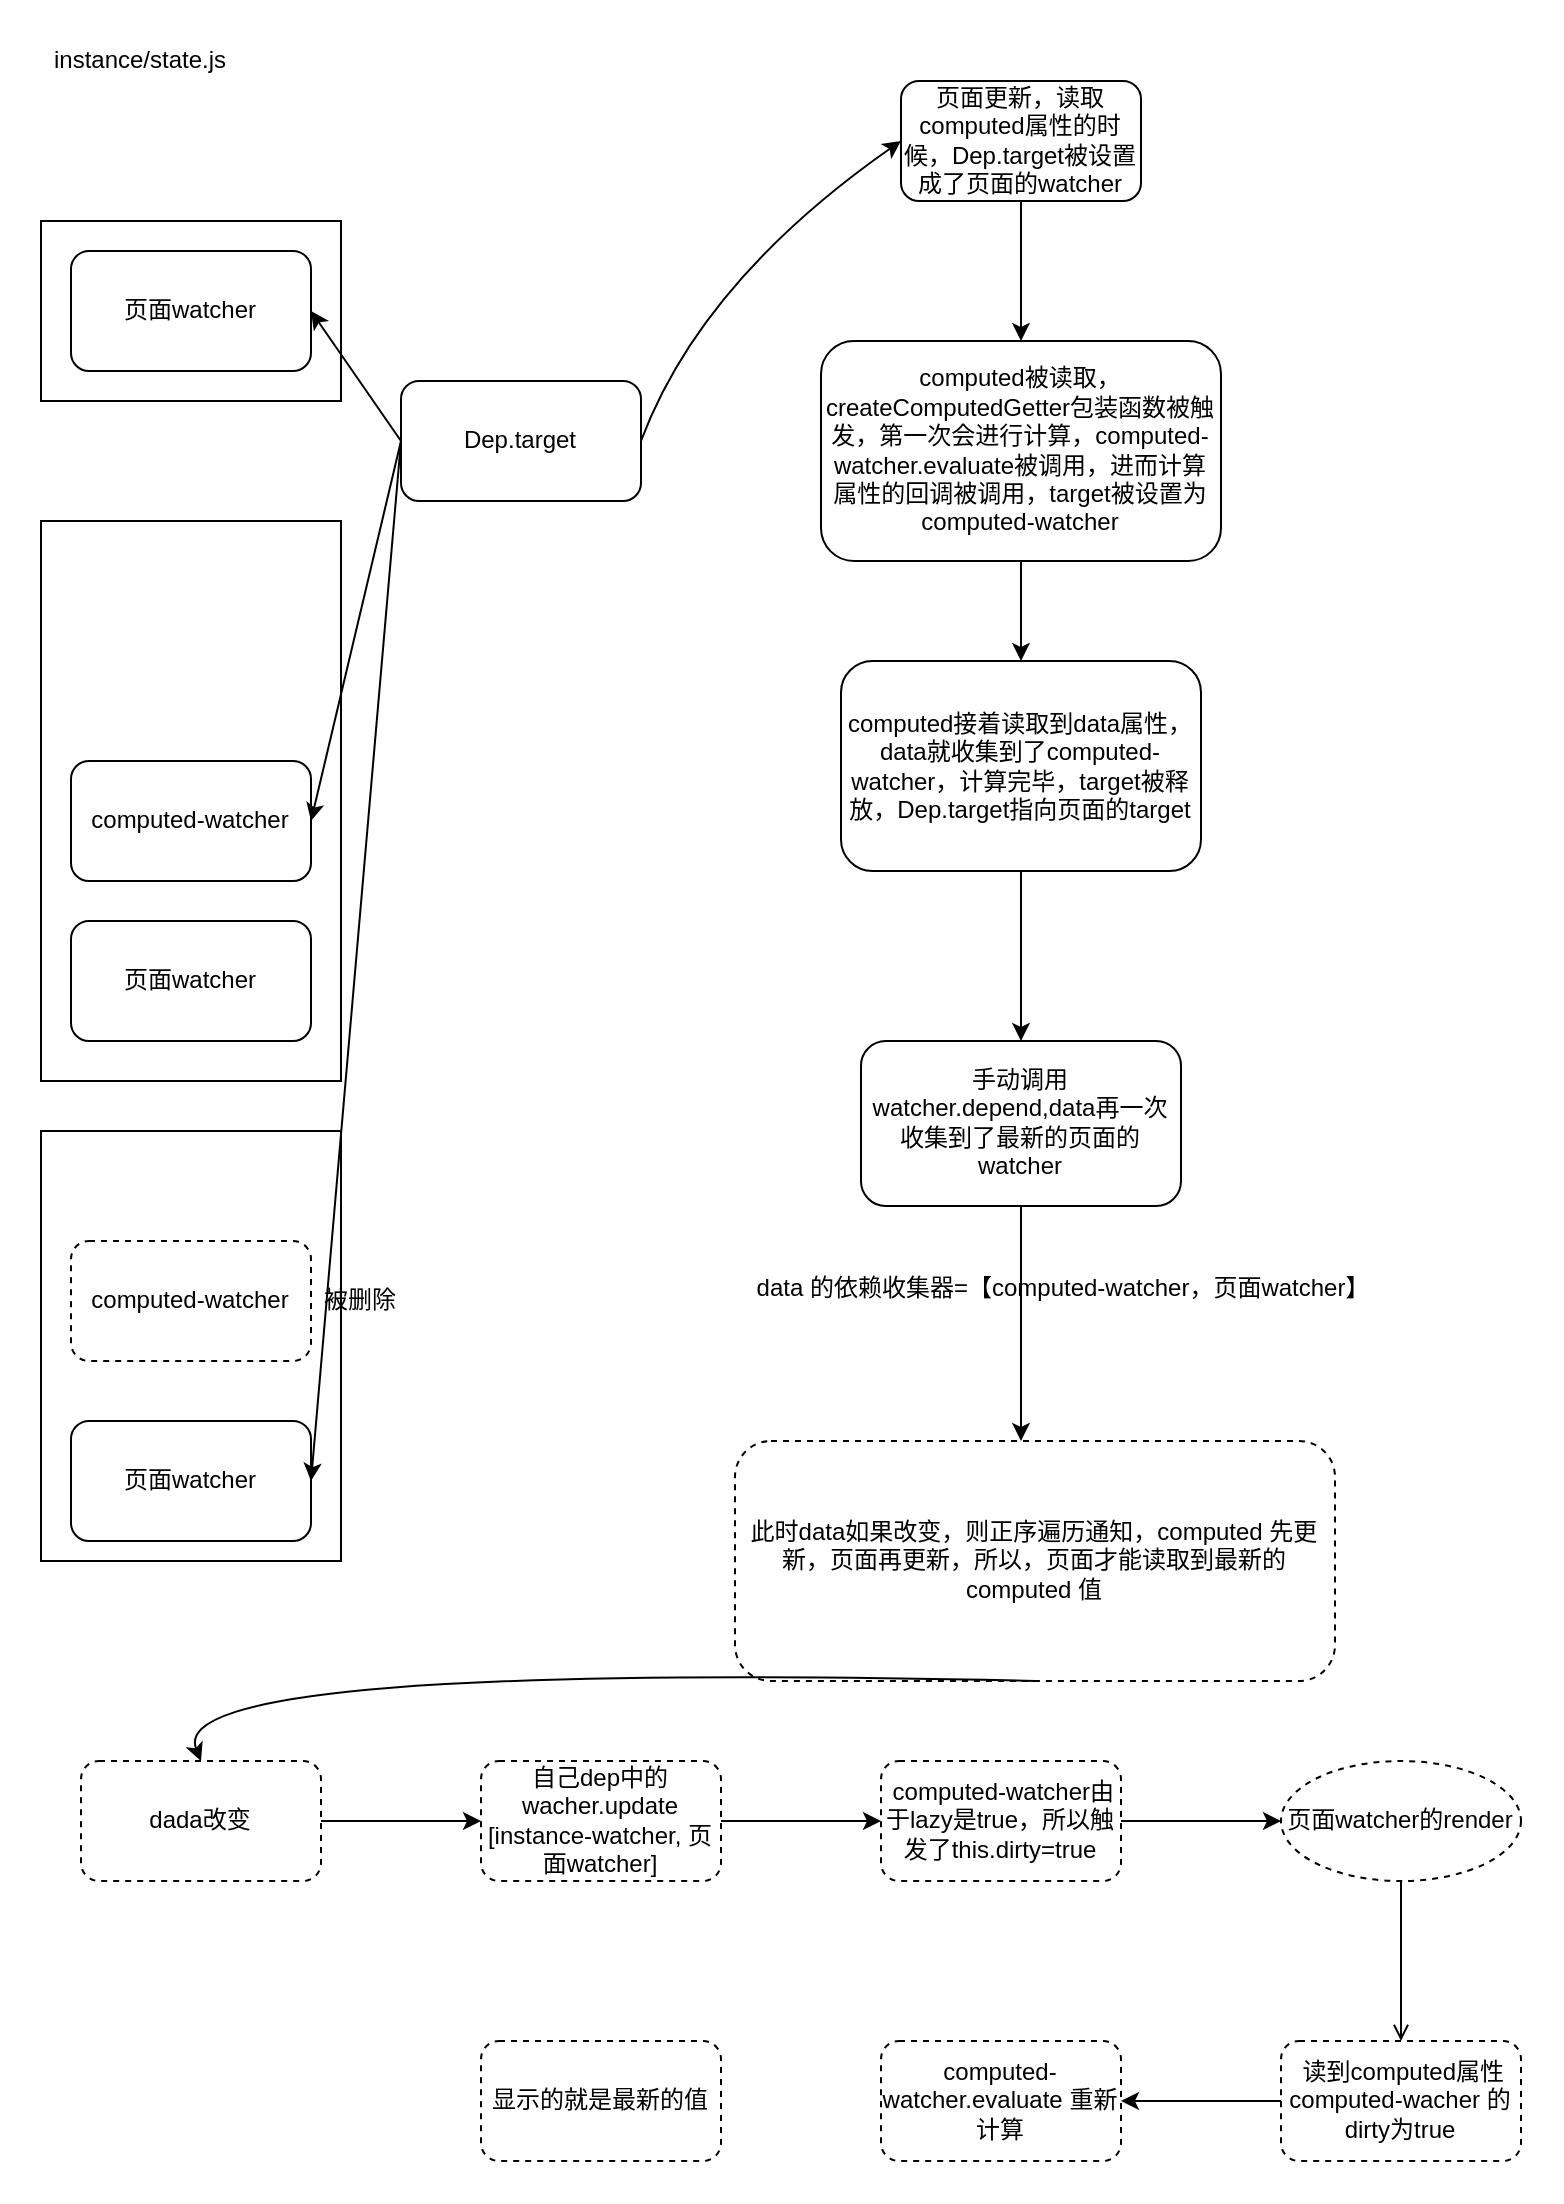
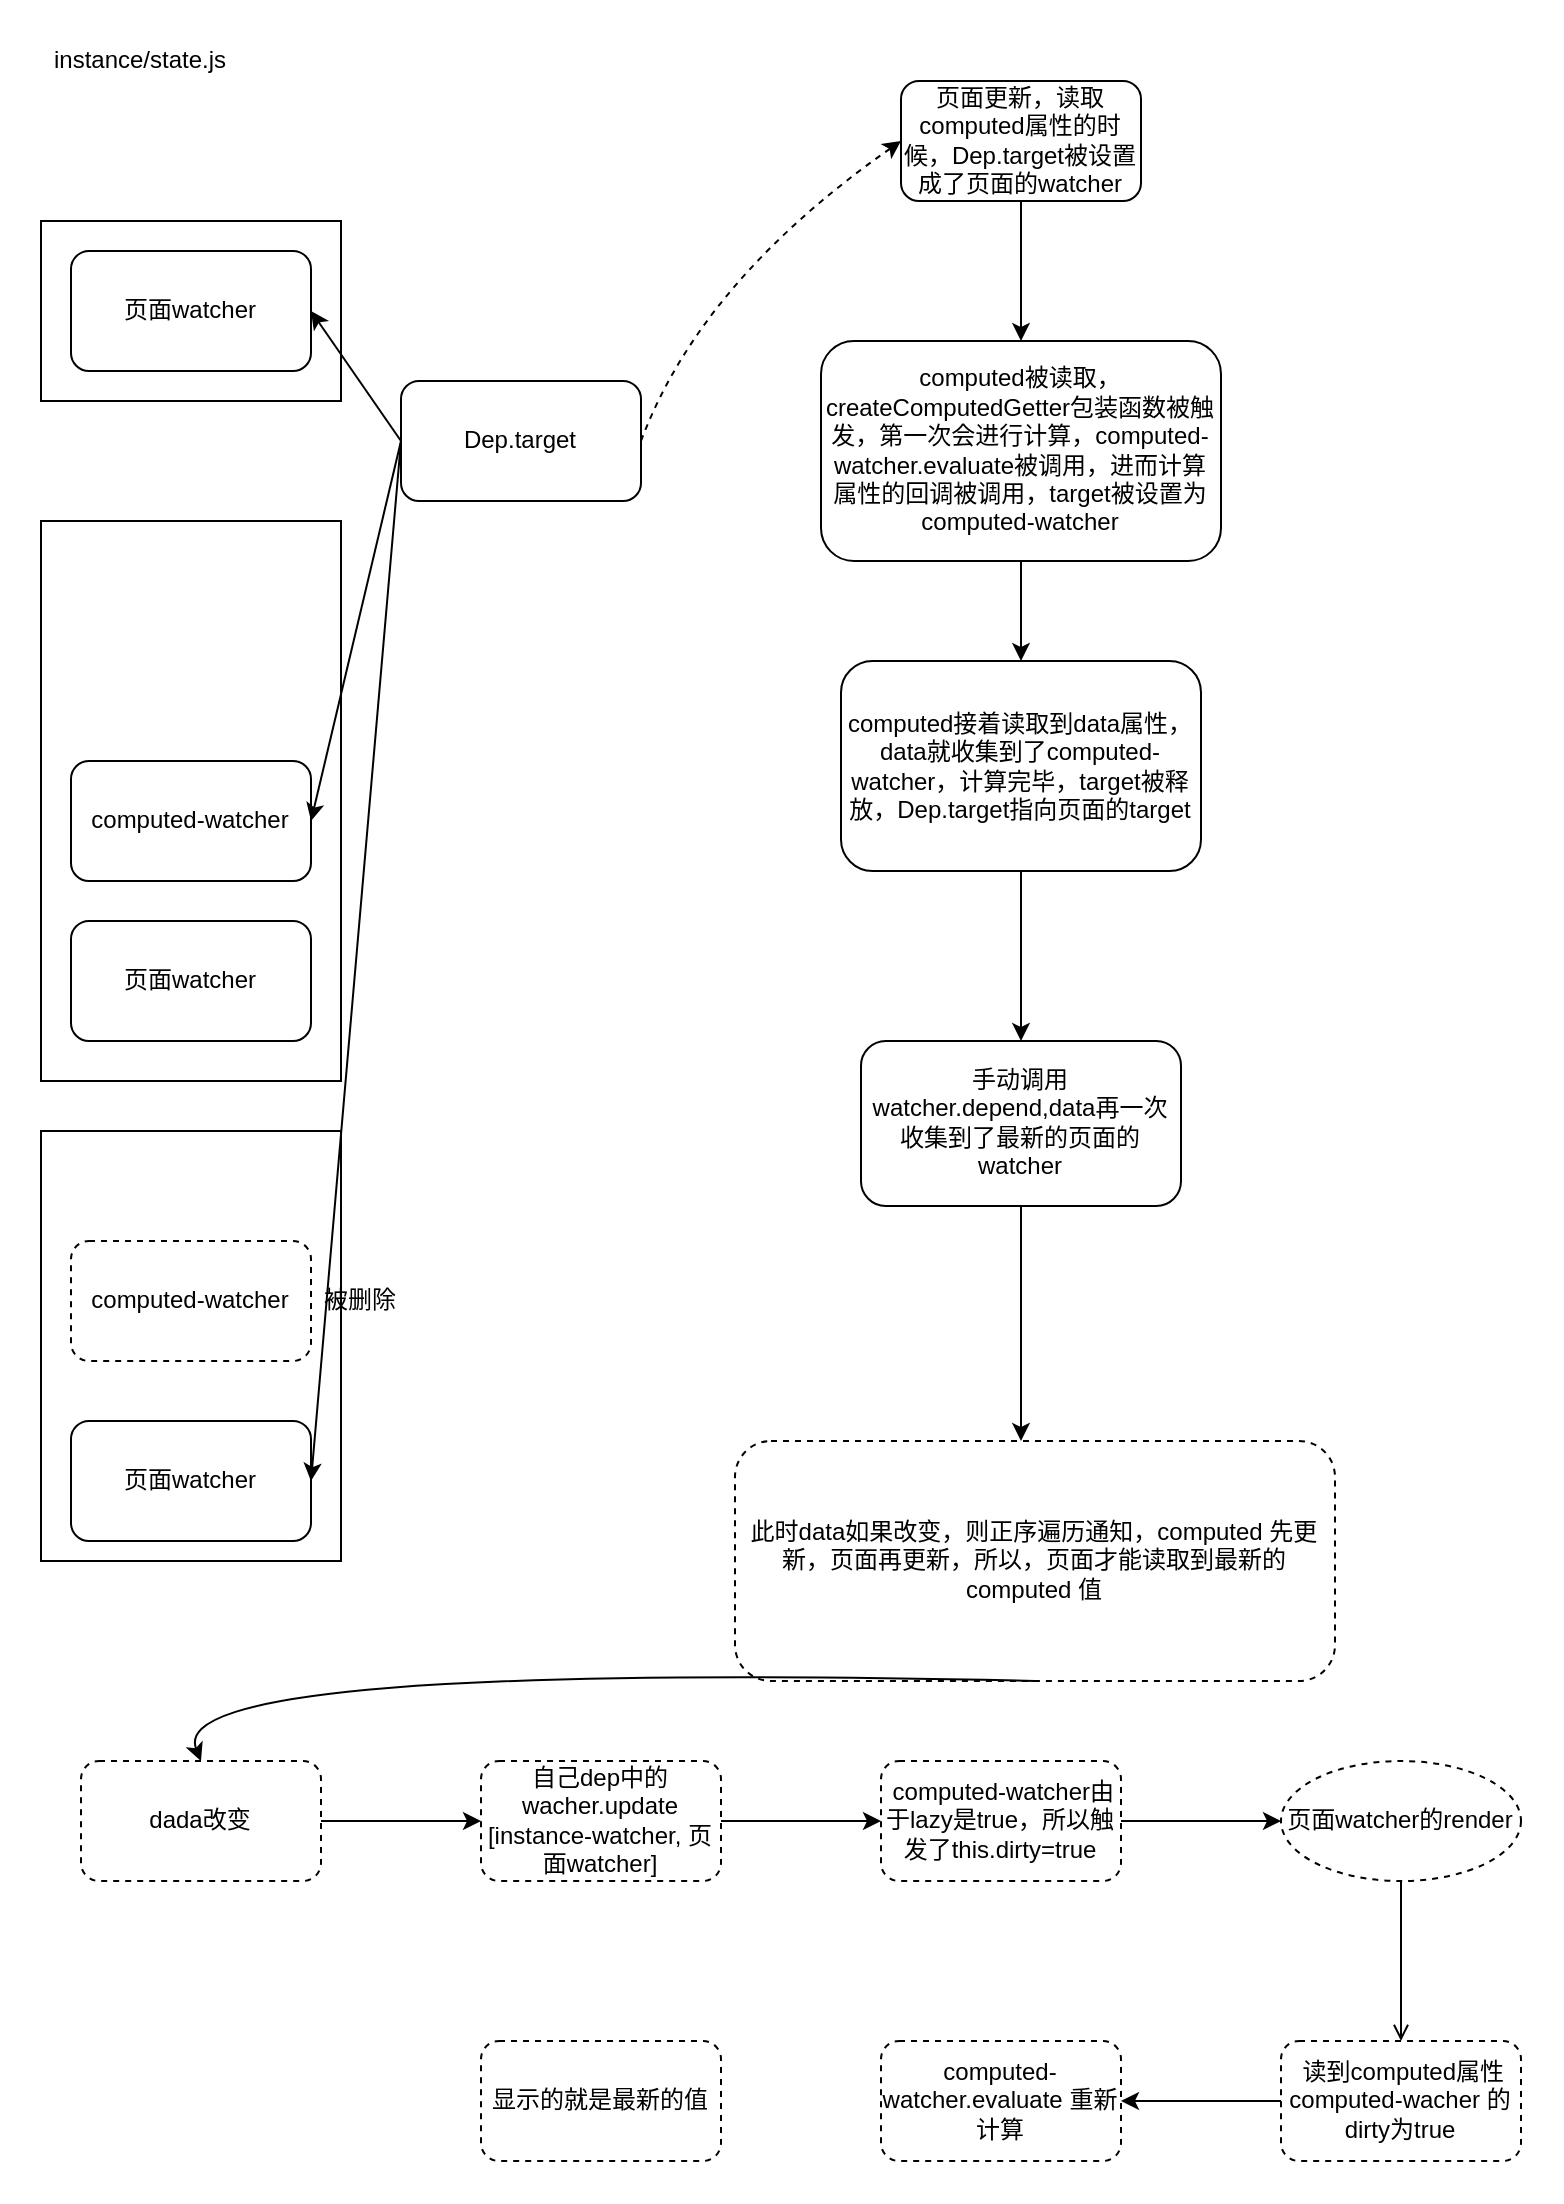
edge "Dep.target" -> "页面更新，读取computed属性的时候，Dep.target被设置成了页面的watcher": style solid -> dashed
node "data 的依赖收集器=【computed-watcher，页面watcher】": removed
